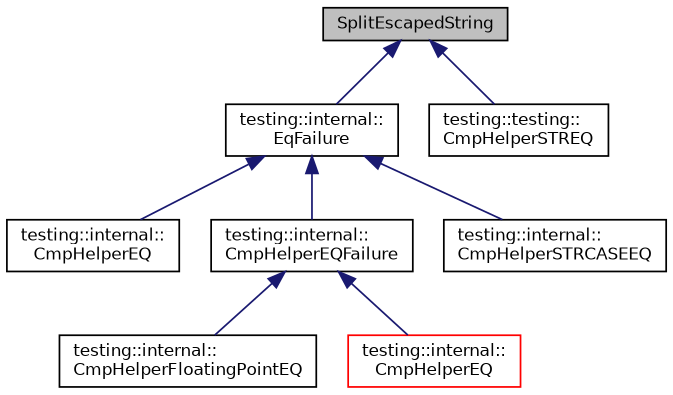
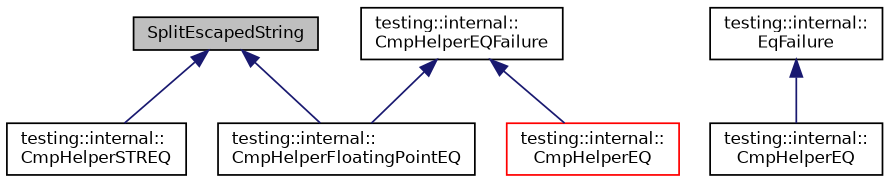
edge "testing::internal:: EqFailure" -> "SplitEscapedString": now "testing::internal:: CmpHelperFloatingPointEQ" -> "SplitEscapedString"
node "testing::testing:: CmpHelperSTREQ": label "testing::testing:: CmpHelperSTREQ" -> "testing::internal:: CmpHelperSTREQ"
edge "testing::internal:: CmpHelperEQFailure" -> "testing::internal:: EqFailure": removed
node "testing::internal:: CmpHelperSTRCASEEQ": removed
